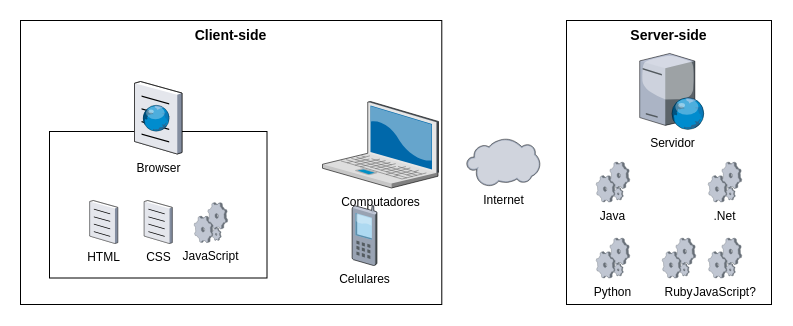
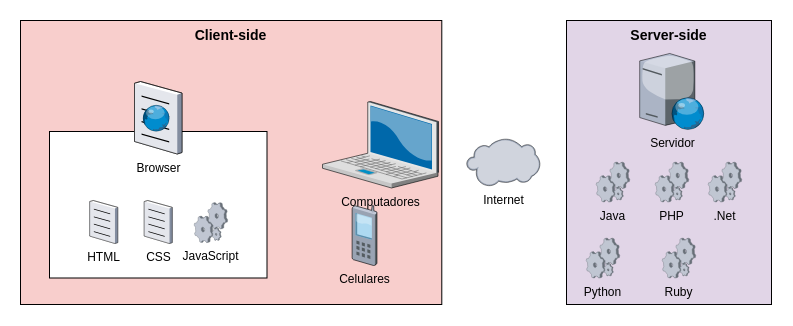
node "Client-side": fillcolor #ffffff -> #f8cecc
node "Server-side": fillcolor #ffffff -> #e1d5e7
node "PHP": added
node "Python": moved (613, 258) -> (603, 258)
node "JavaScript?": removed
